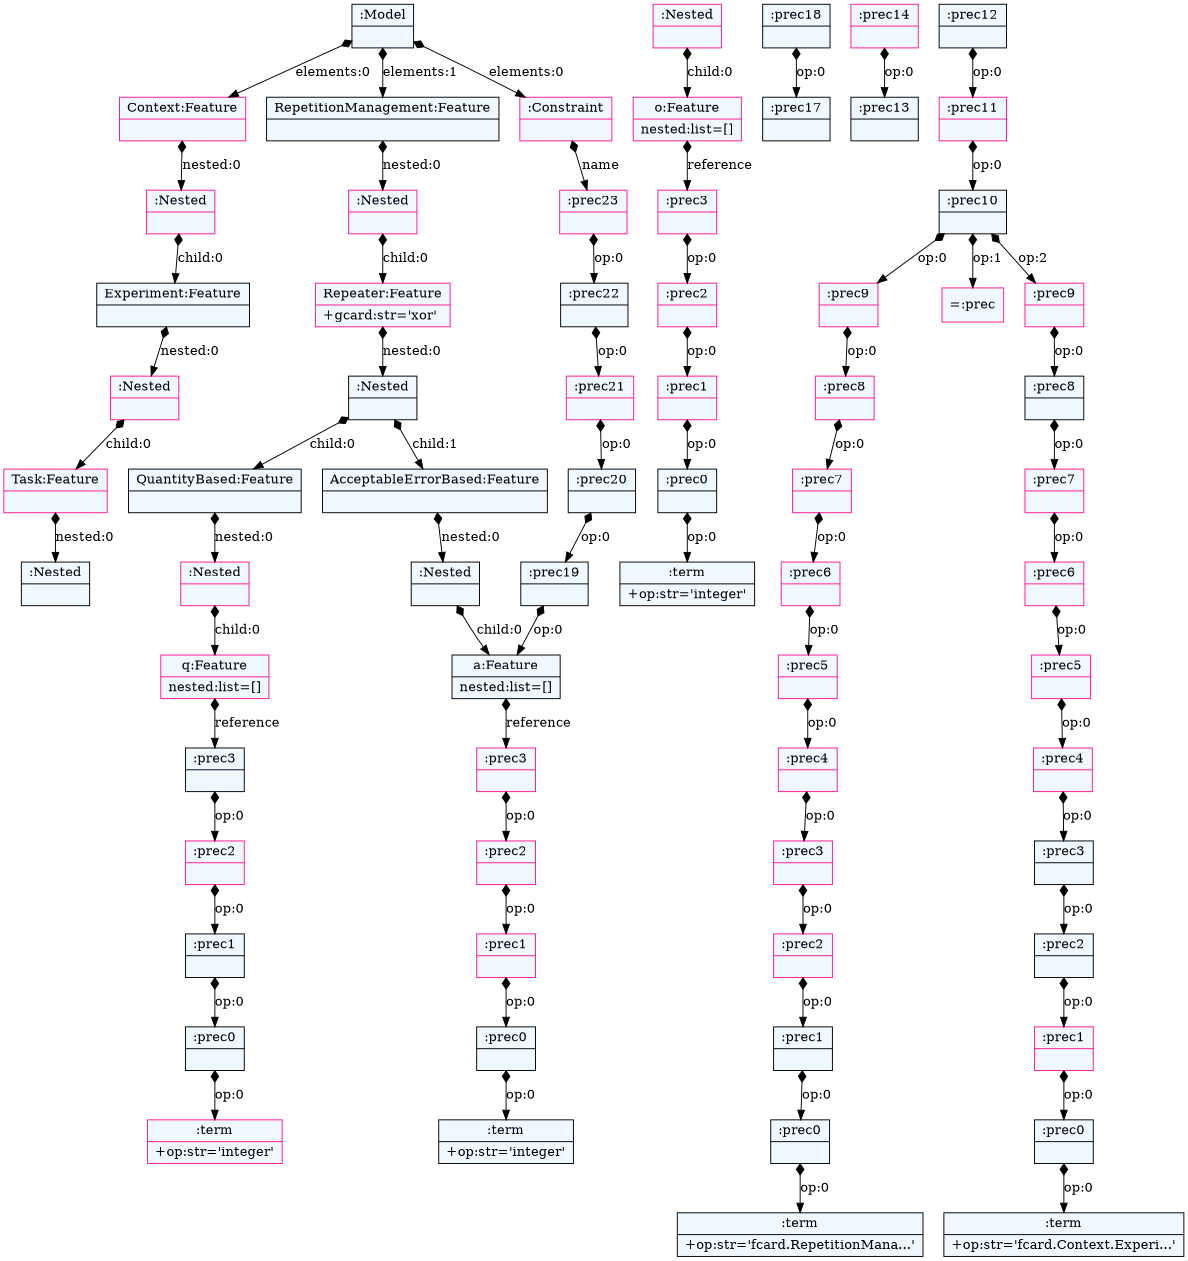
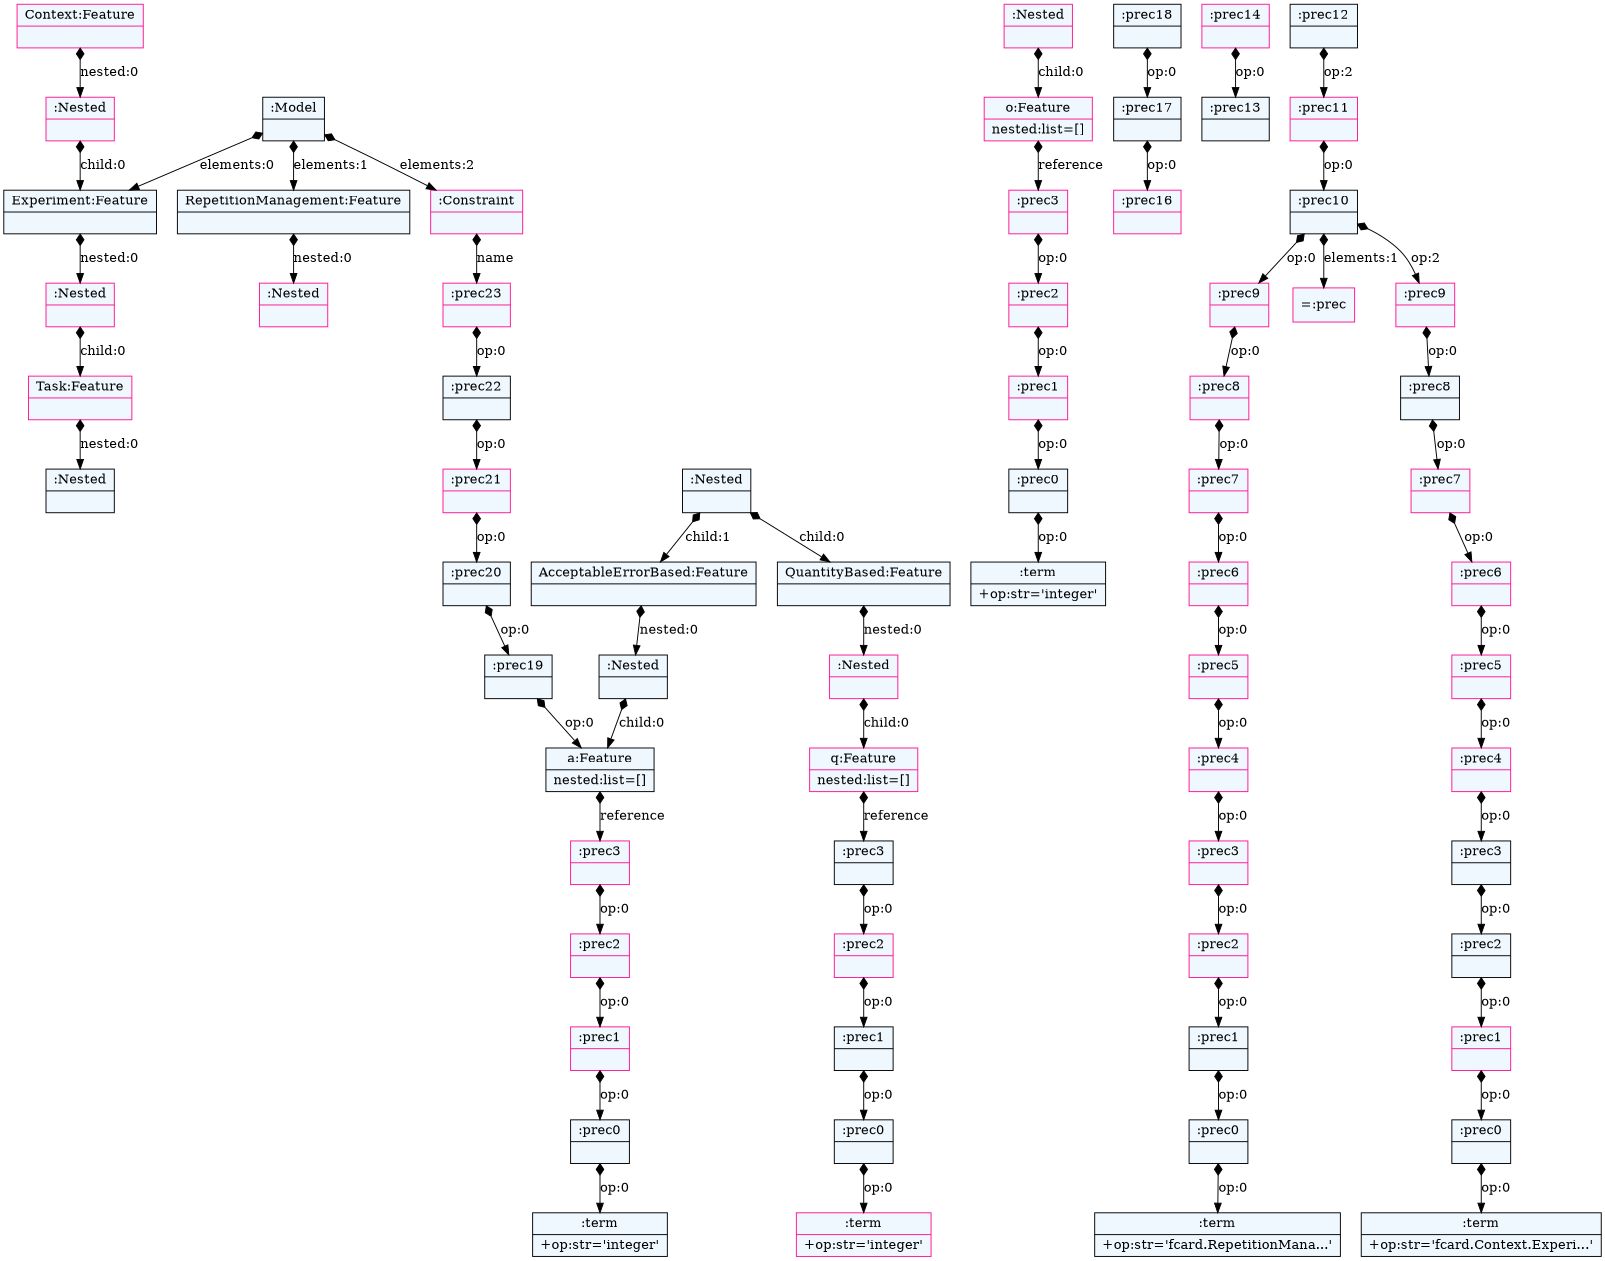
edge ":Model" -- "Context:Feature": now ":Model" -- "Experiment:Feature"
edge ":Model" -- ":Constraint": label "elements:0" -> "elements:2"
edge ":prec12" -- ":prec11": label "op:0" -> "op:2"
node ":prec16": added
edge ":prec10" -- "=:prec": label "op:1" -> "elements:1"
node "Repeater:Feature": removed
